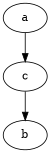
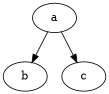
edge "c" -> "b": now "a" -> "b"
